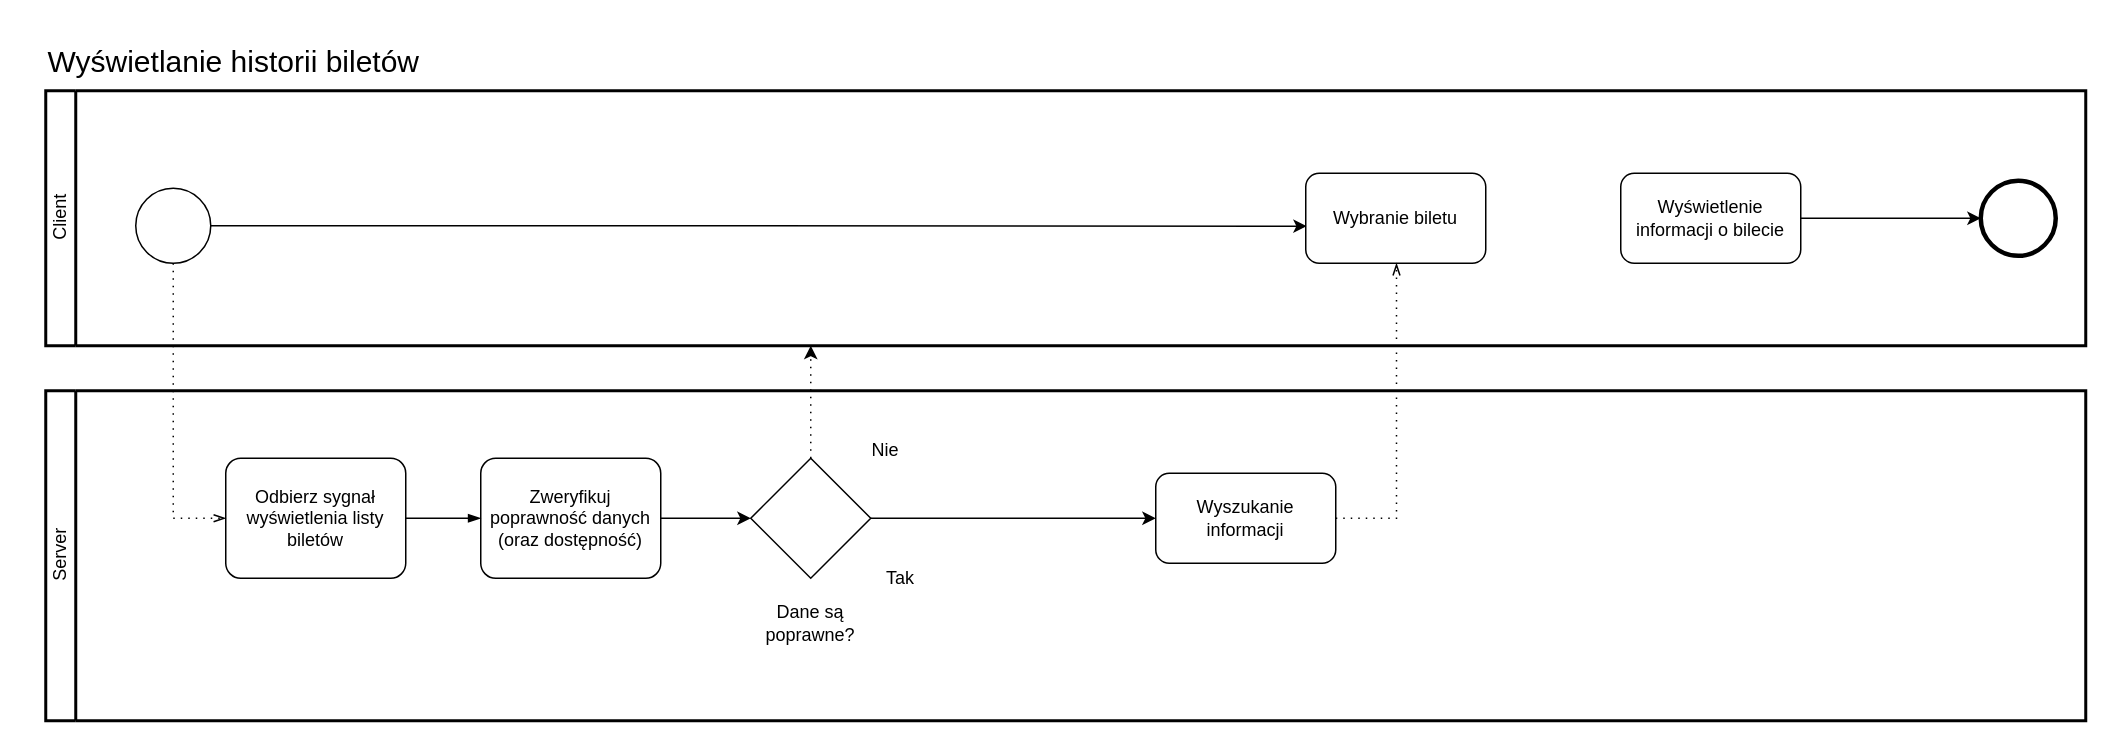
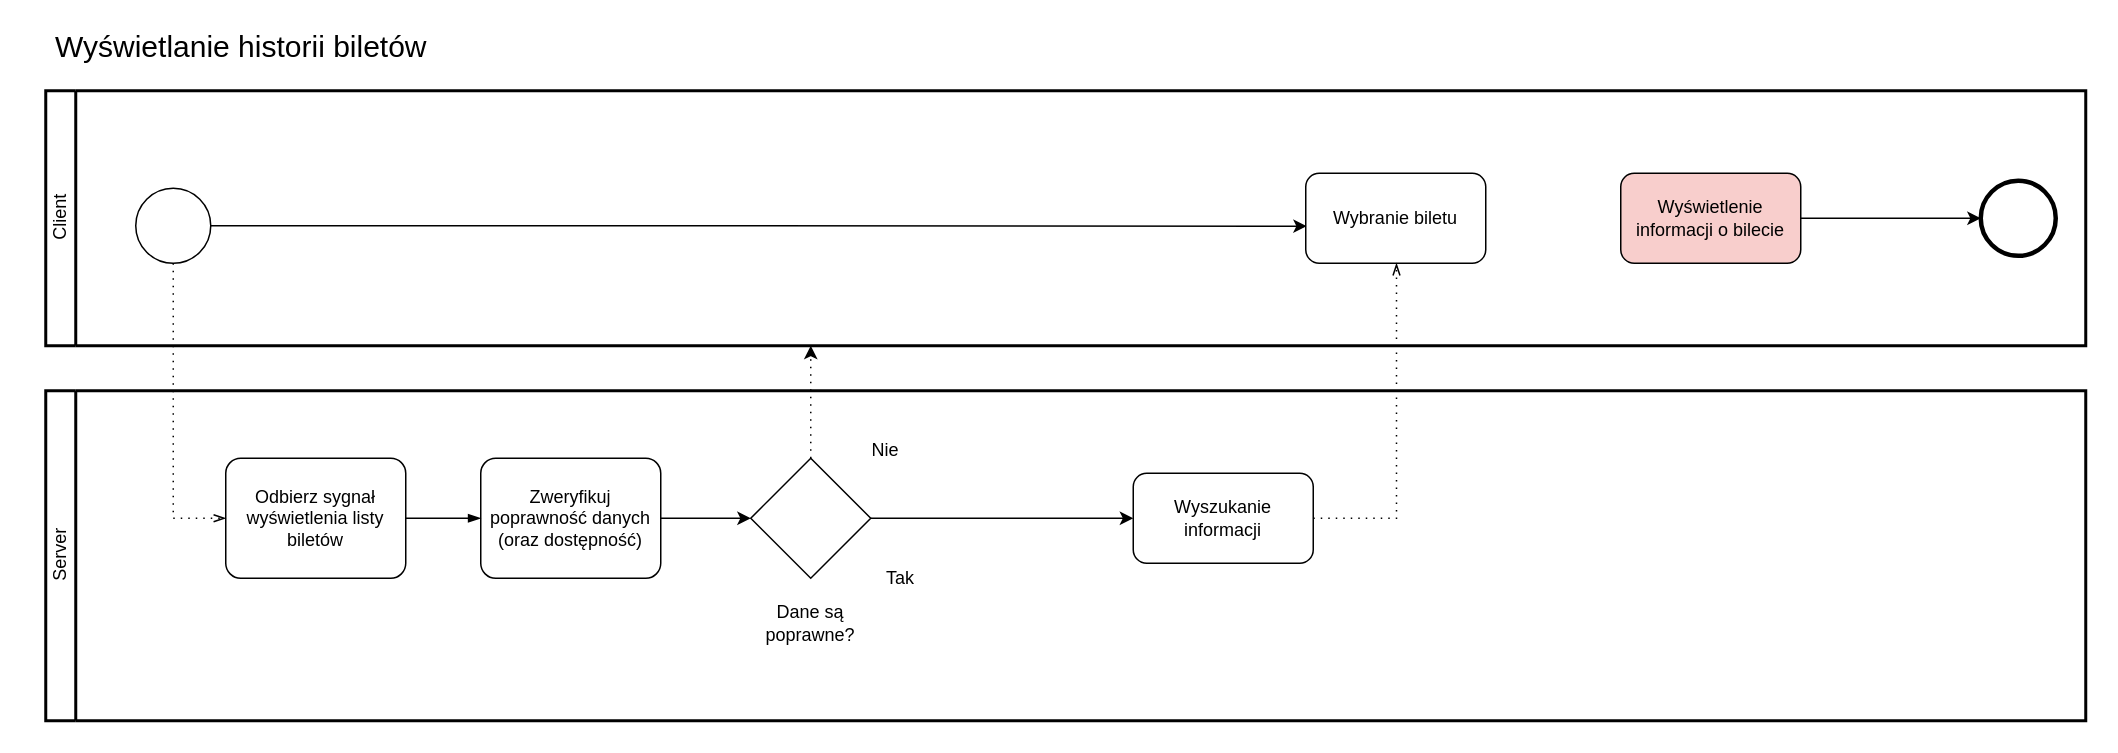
node "Wyświetlanie historii biletów": moved (233, 61) -> (241, 46)
node "Wyświetlenie informacji o bilecie": fillcolor #ffffff -> #f8cecc
node "Wyszukanie informacji": moved (1246, 518) -> (1223, 518)
